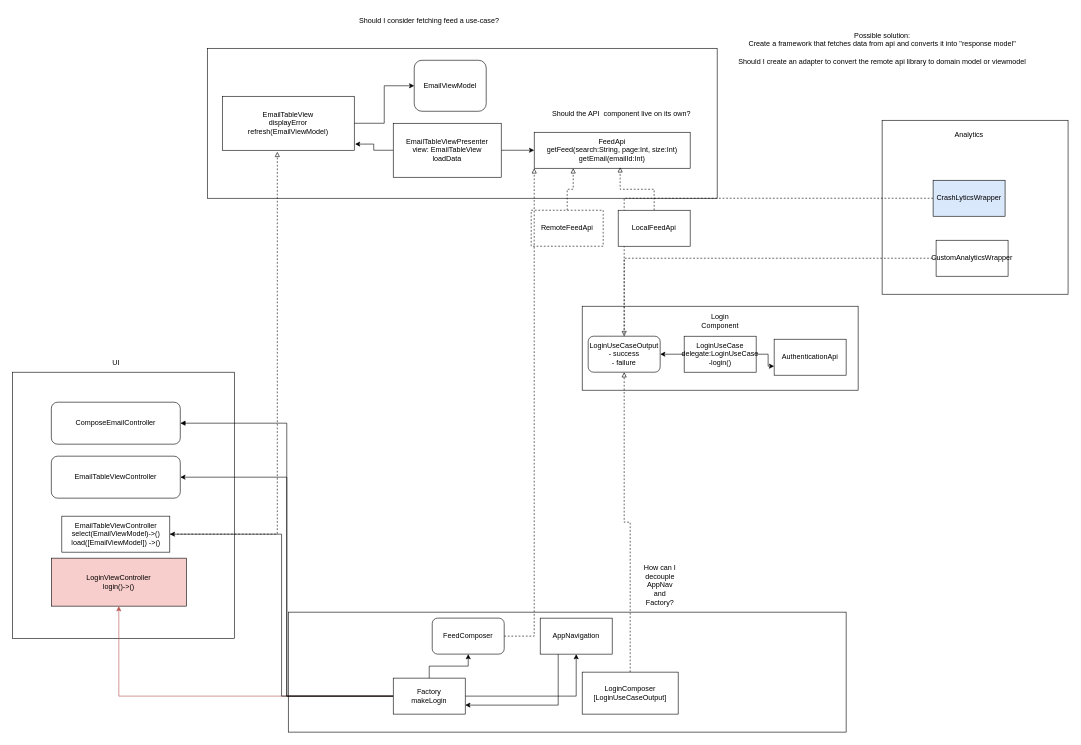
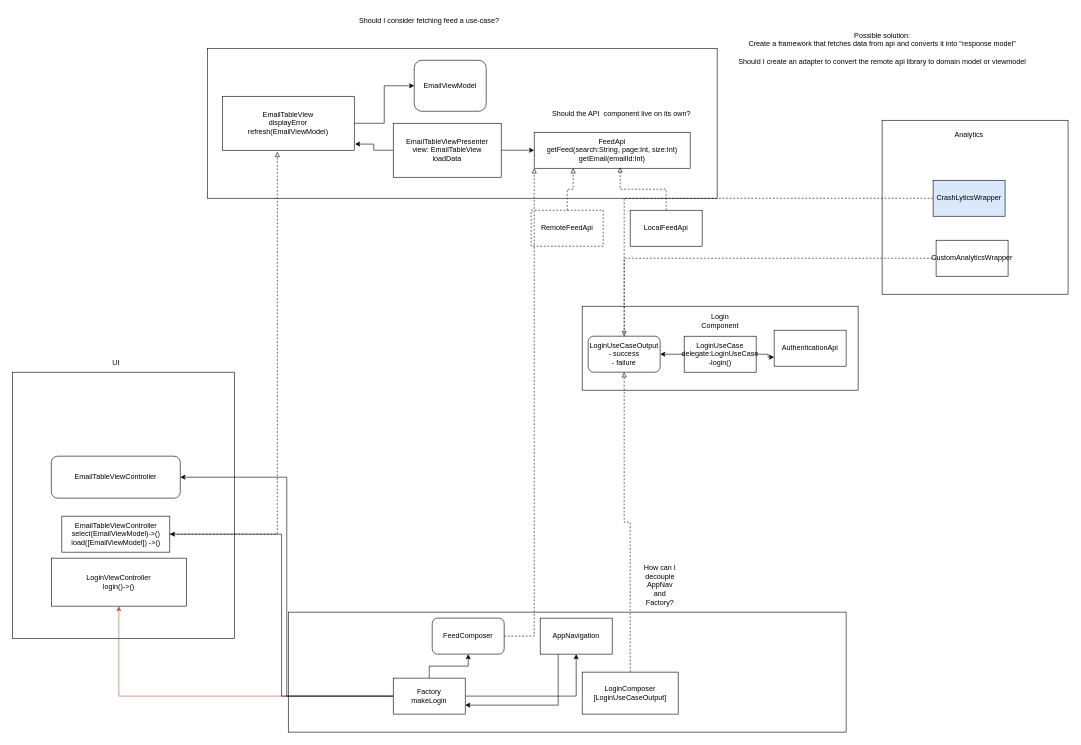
node "LocalFeedApi": moved (654, 228) -> (666, 228)
node "AuthenticationApi": moved (810, 357) -> (810, 348)
node "ComposeEmailController": removed
edge "Factory makeLogin" -> "ComposeEmailController": removed
node "LoginViewController login()->()": fillcolor #f8cecc -> #ffffff
